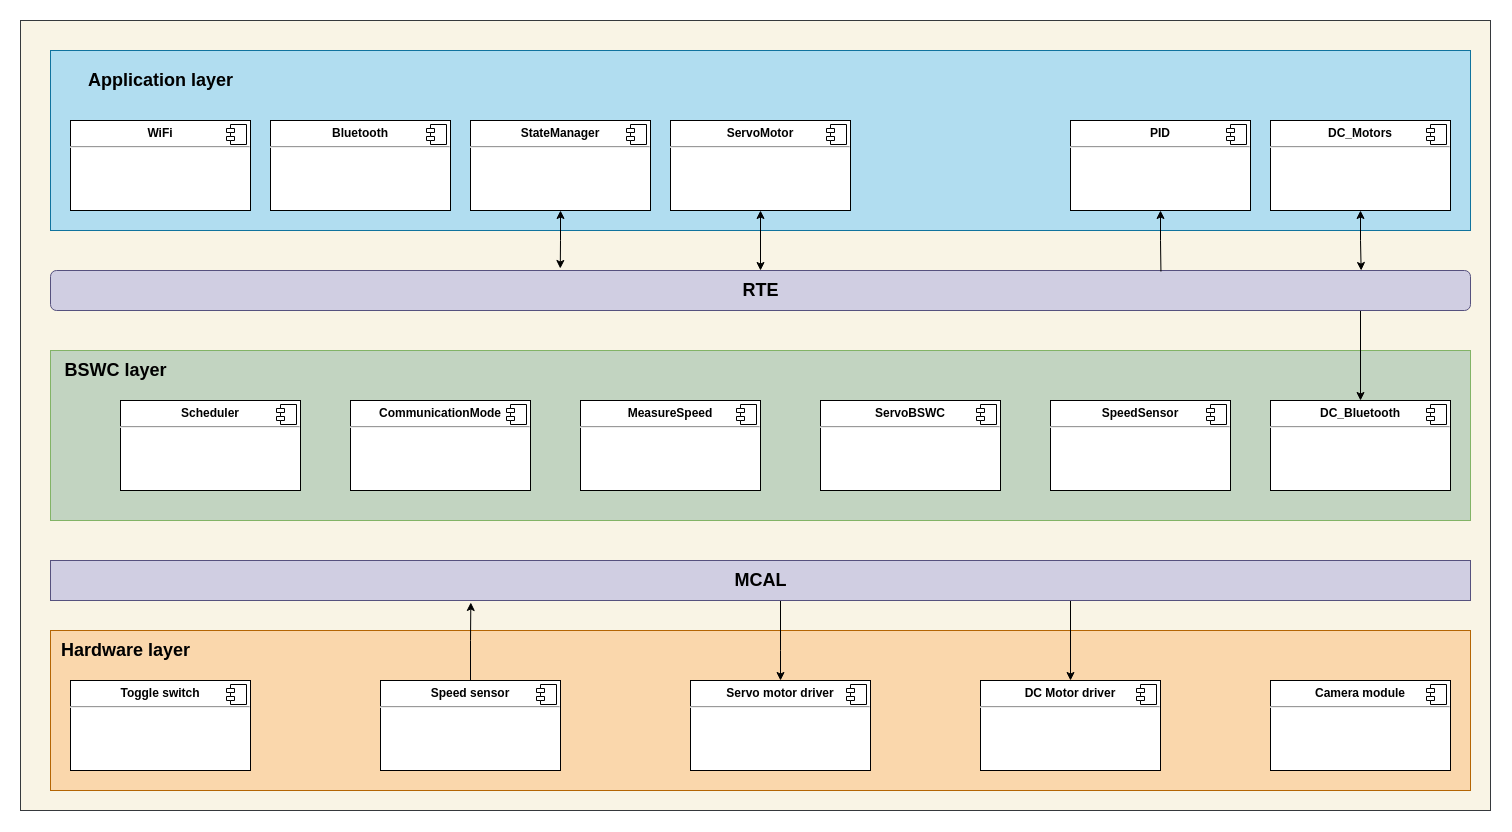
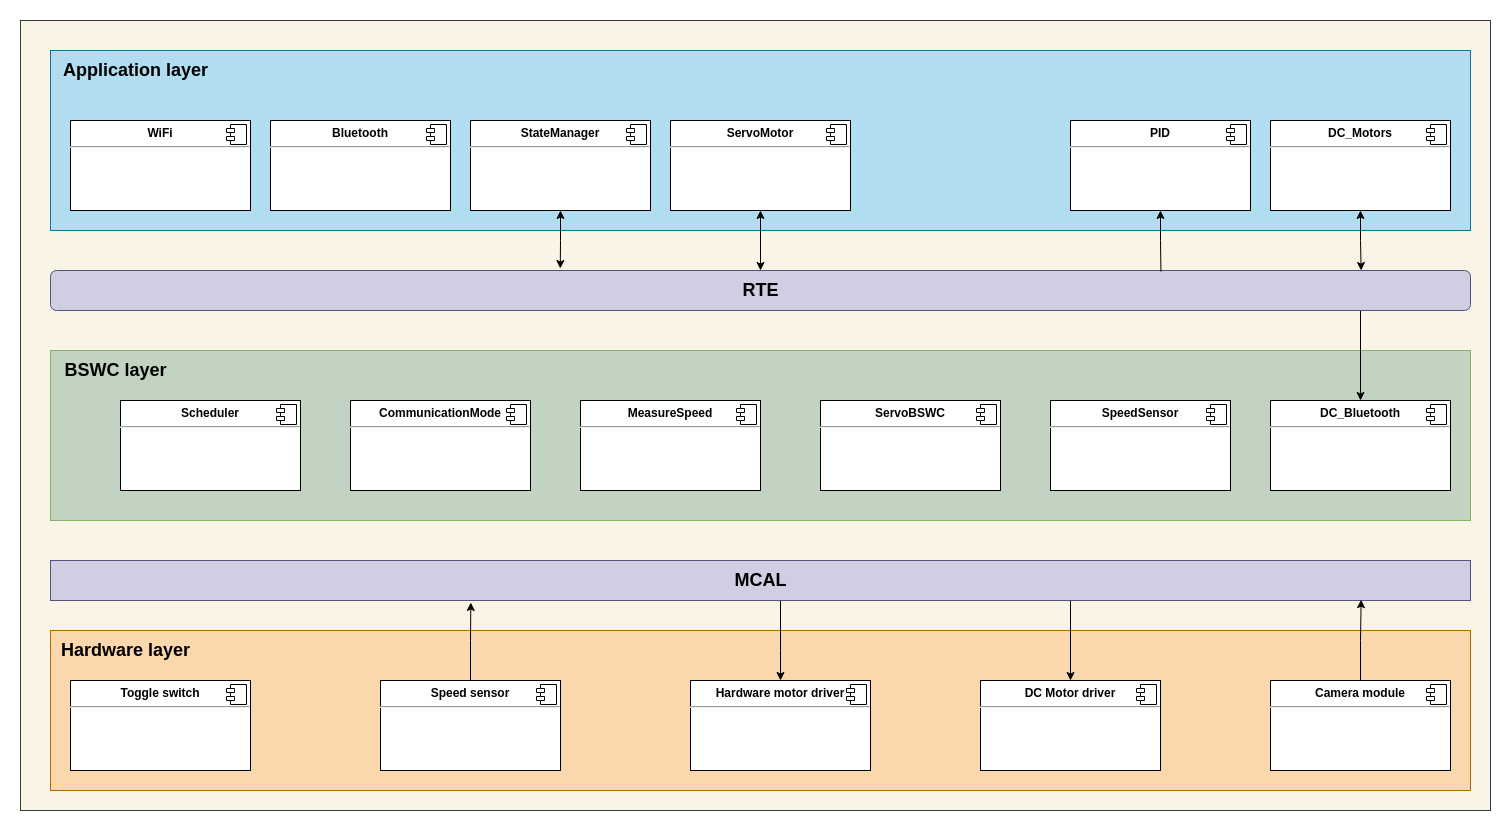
node "Application layer": moved (161, 81) -> (136, 71)
edge "Camera module" -> "MCAL": added
node "Servo motor driver": label "Servo motor driver" -> "Hardware motor driver"
